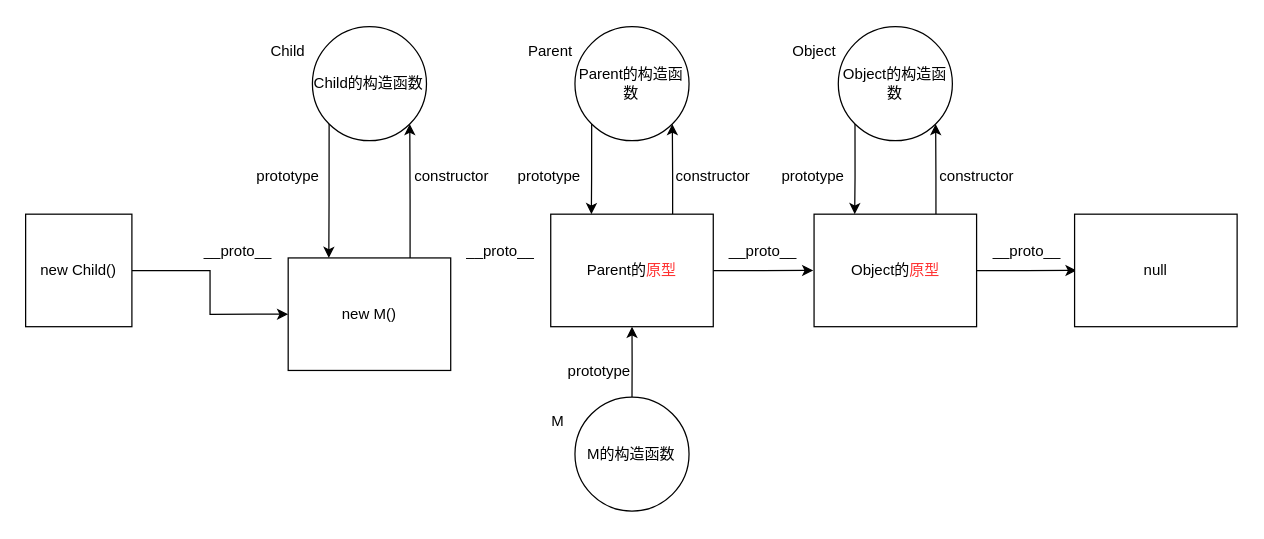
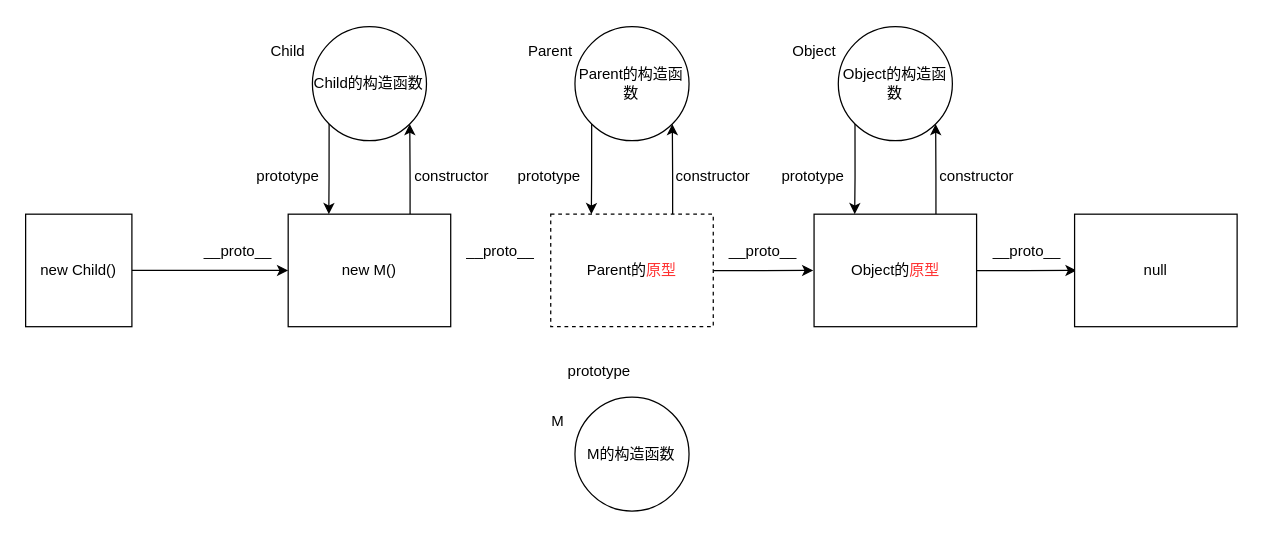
node "Parent的原型": style solid -> dashed
node "new M()": moved (369, 314) -> (369, 270)
edge "M的构造函数" -> "Parent的原型": removed
